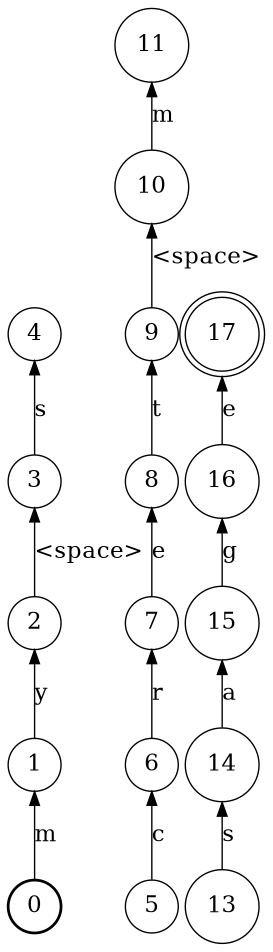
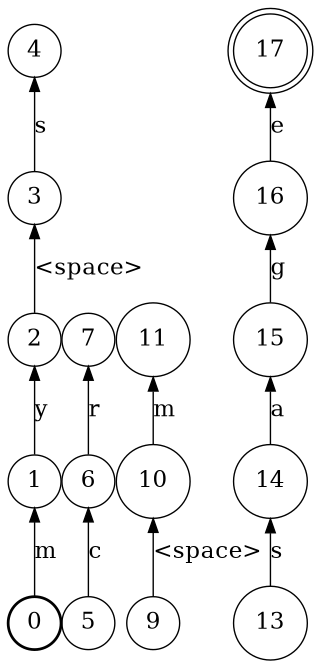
node "8": removed
